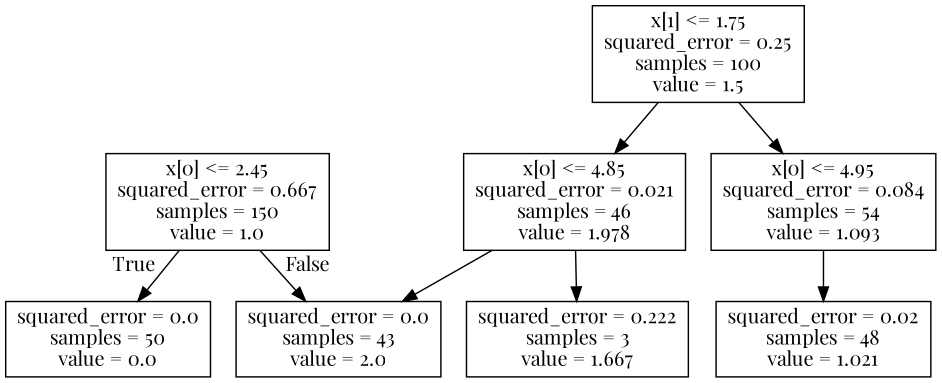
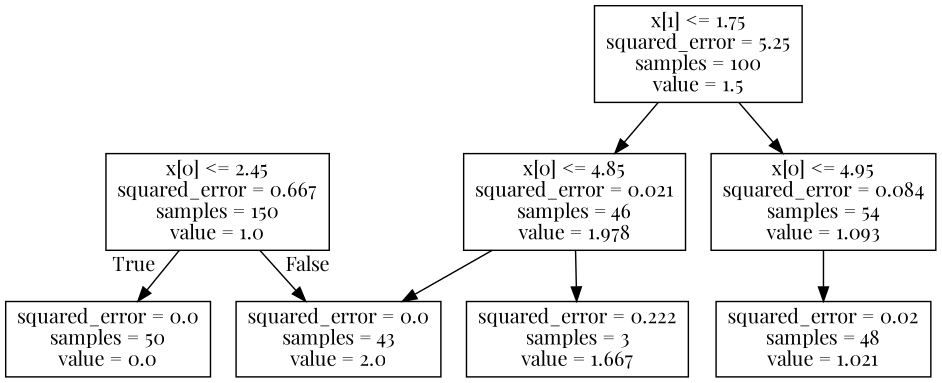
node "x[1] <= 1.75 squared_error = 0.25 samples = 100 value = 1.5": label "x[1] <= 1.75 squared_error = 0.25 samples = 100 value = 1.5" -> "x[1] <= 1.75 squared_error = 5.25 samples = 100 value = 1.5"
